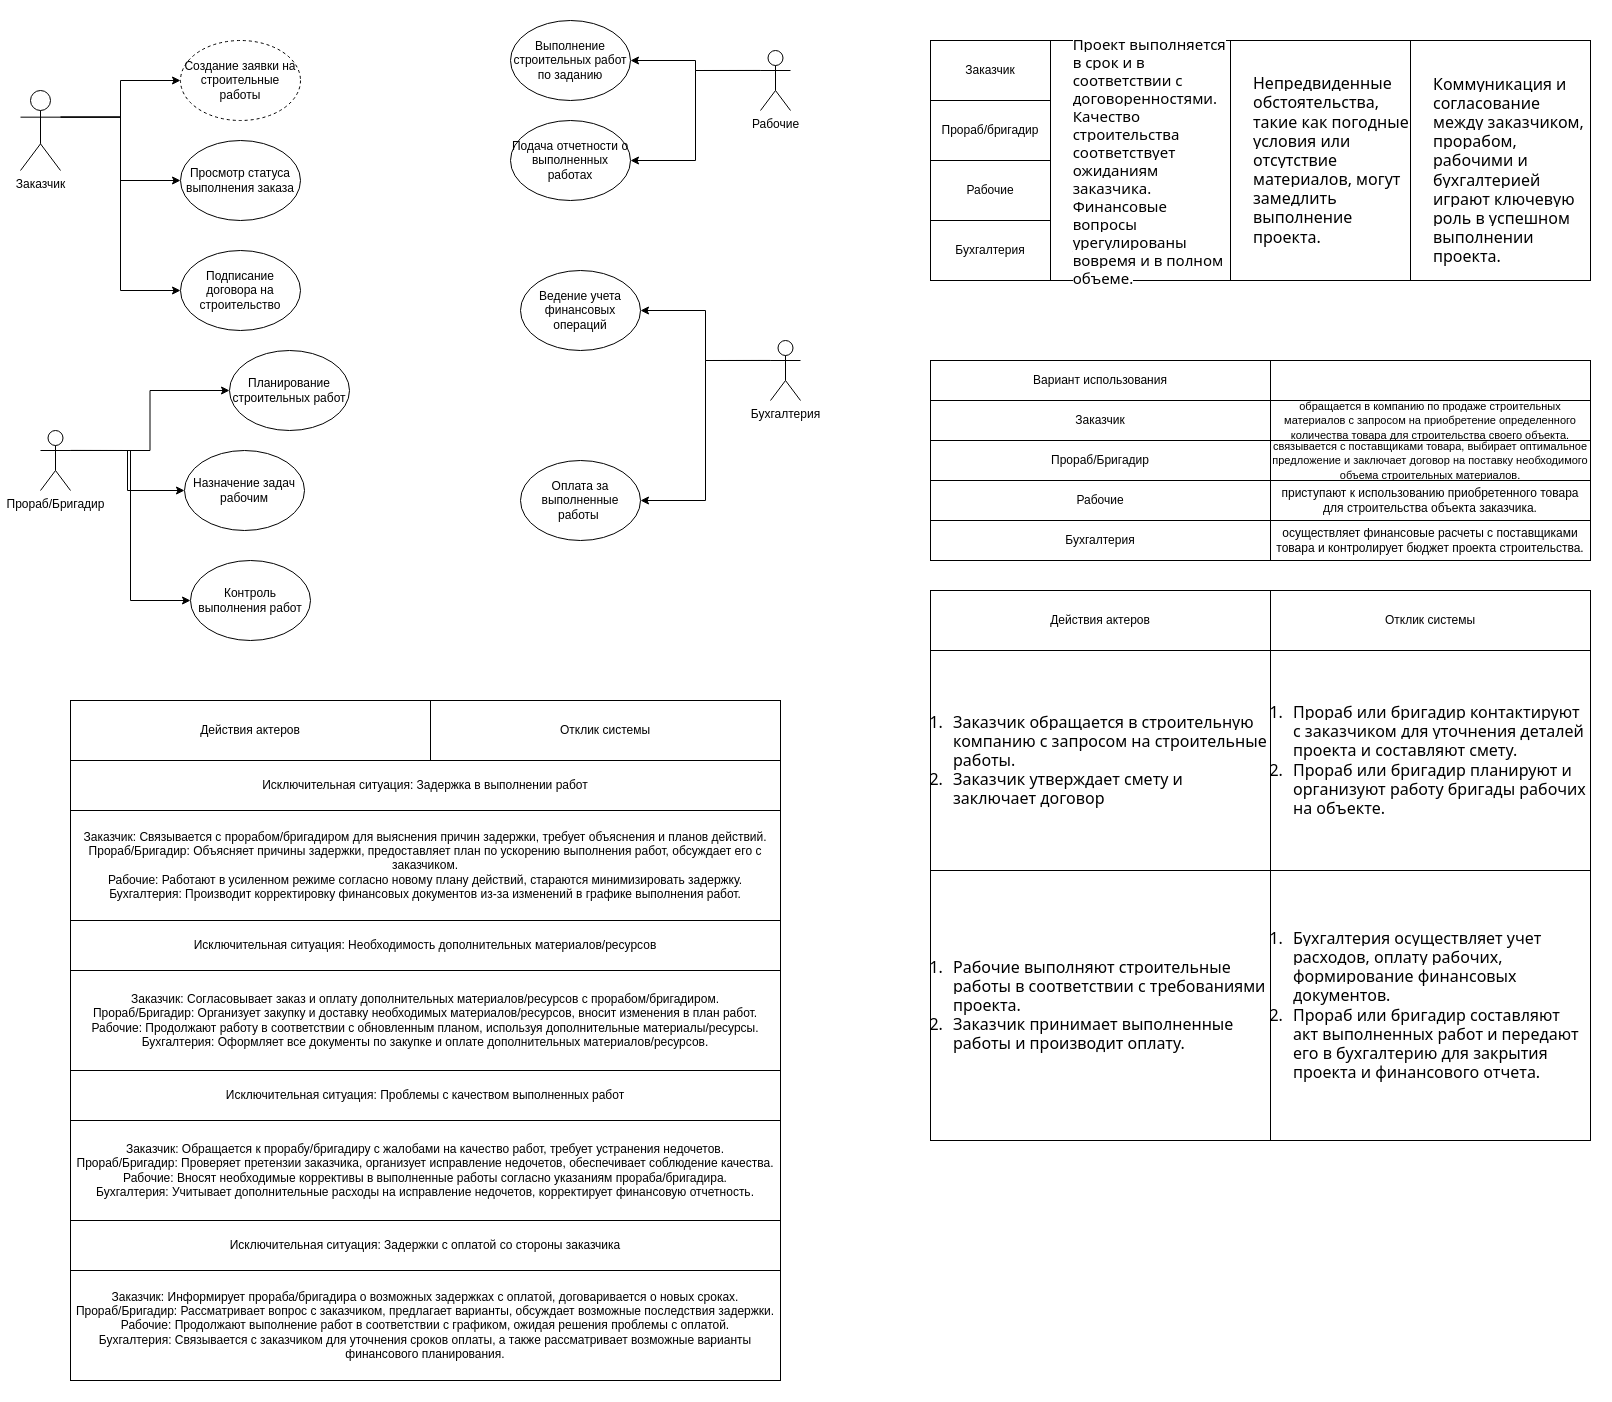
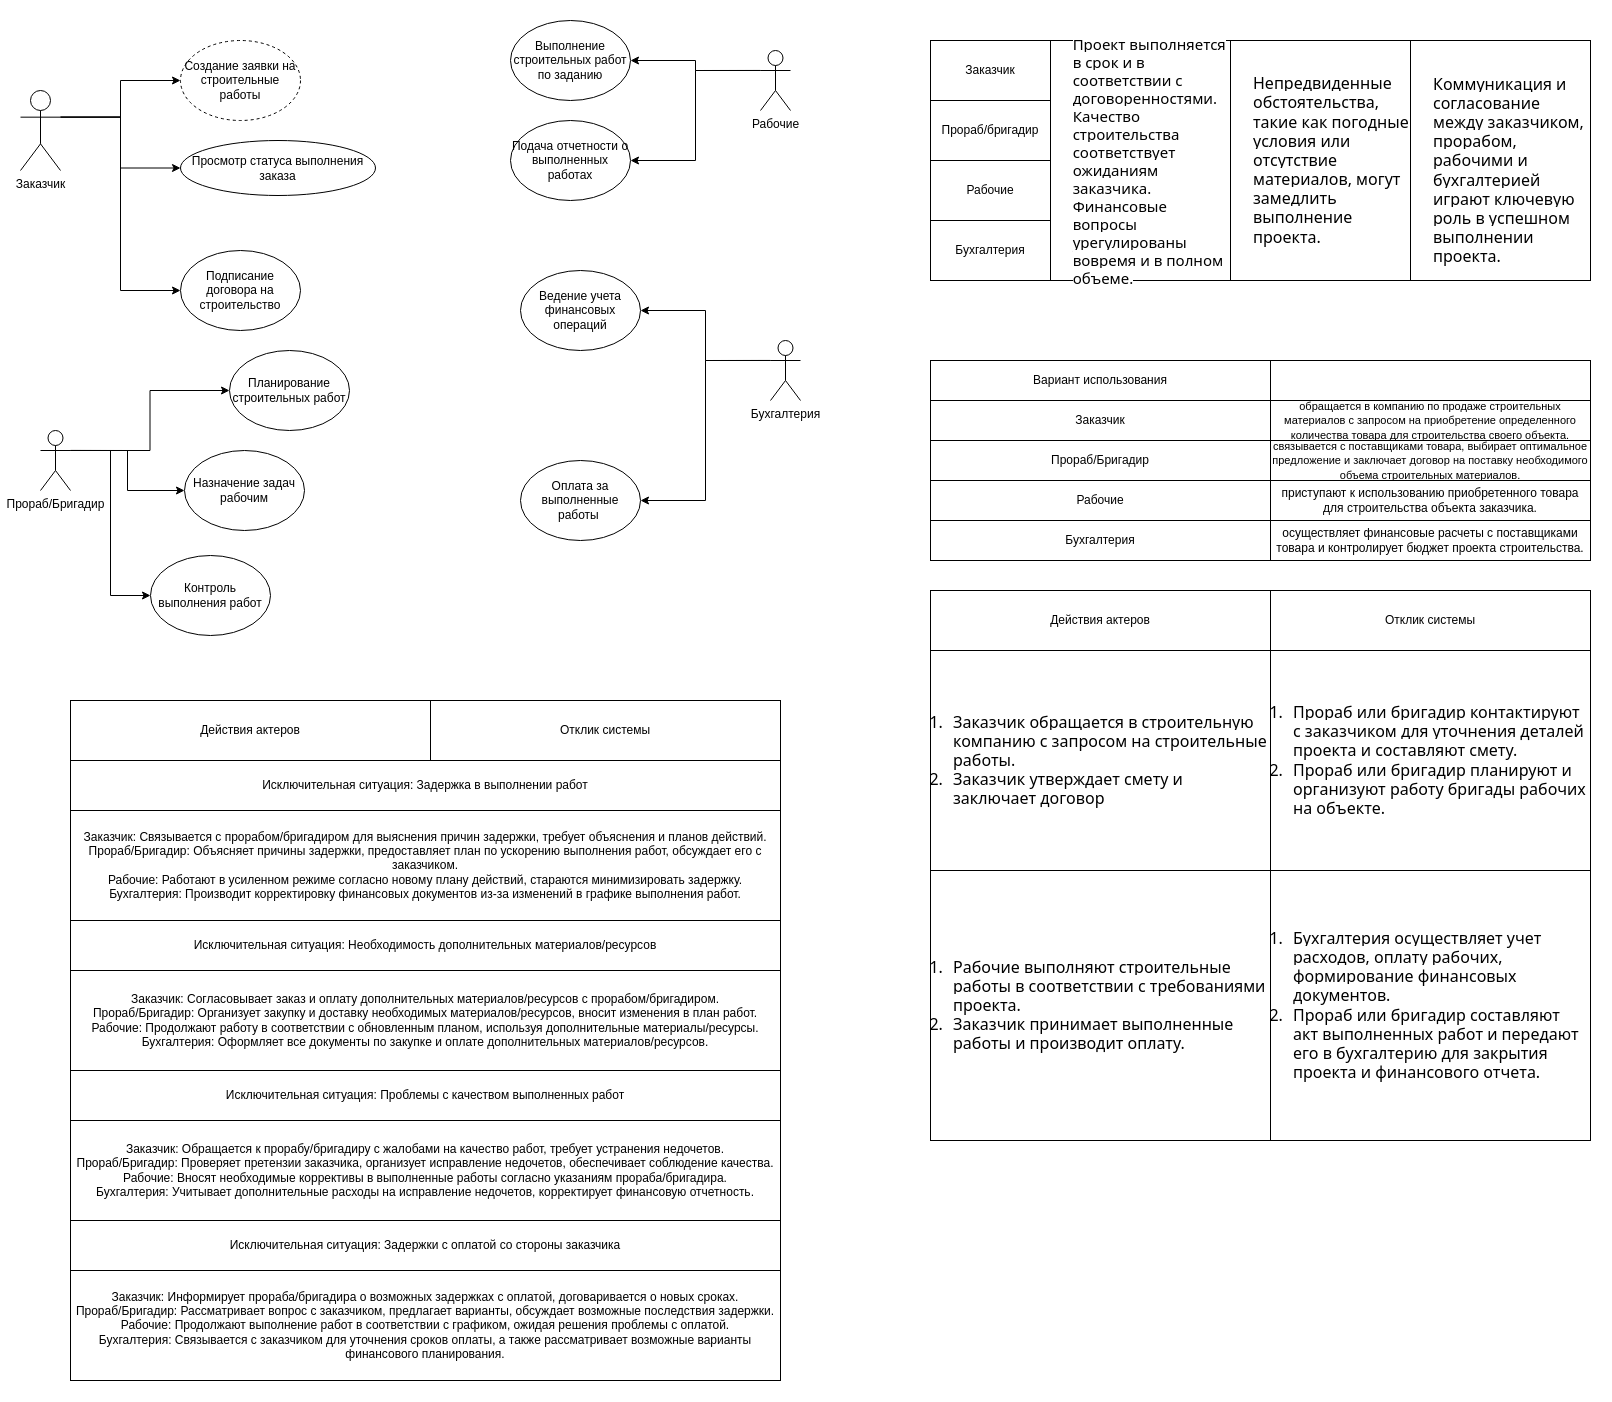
node "Просмотр статуса выполнения заказа": size 120x80 -> 195x55
node "Контроль выполнения работ": moved (251, 601) -> (211, 596)
